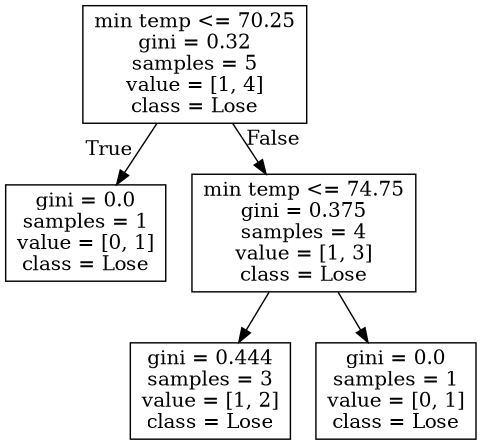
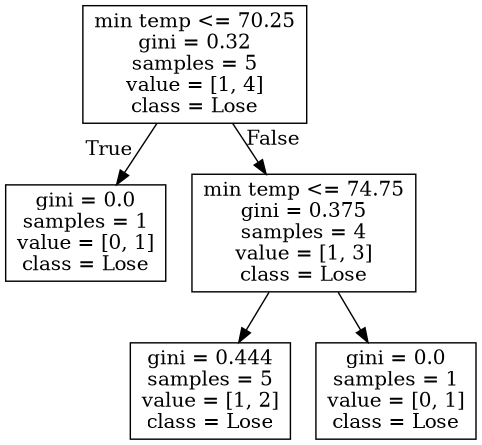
node "gini = 0.444 samples = 3 value = [1, 2] class = Lose": label "gini = 0.444 samples = 3 value = [1, 2] class = Lose" -> "gini = 0.444 samples = 5 value = [1, 2] class = Lose"
